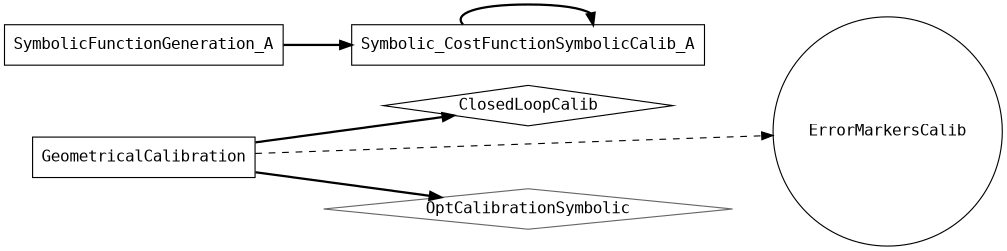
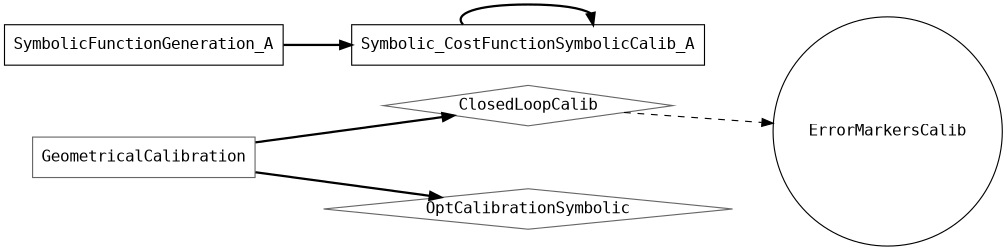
node "ClosedLoopCalib": color black -> gray40
edge "GeometricalCalibration" -> "ErrorMarkersCalib": now "ClosedLoopCalib" -> "ErrorMarkersCalib"
node "GeometricalCalibration": color black -> gray40
